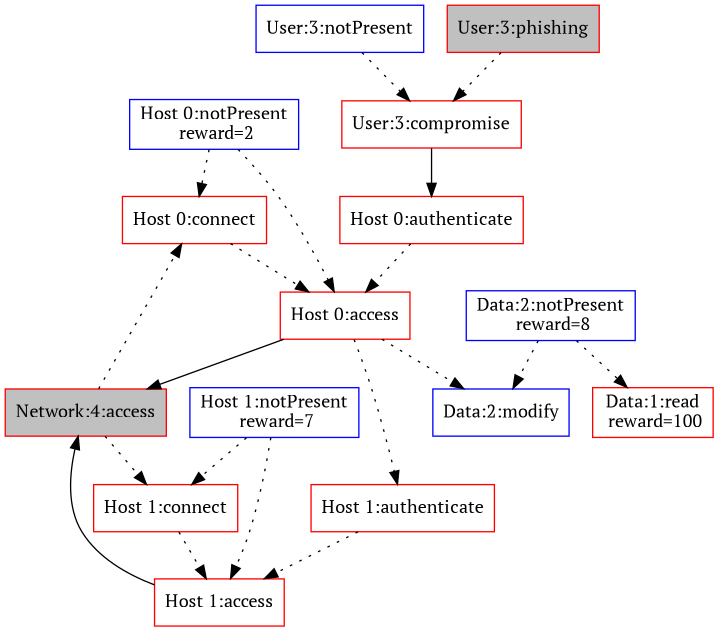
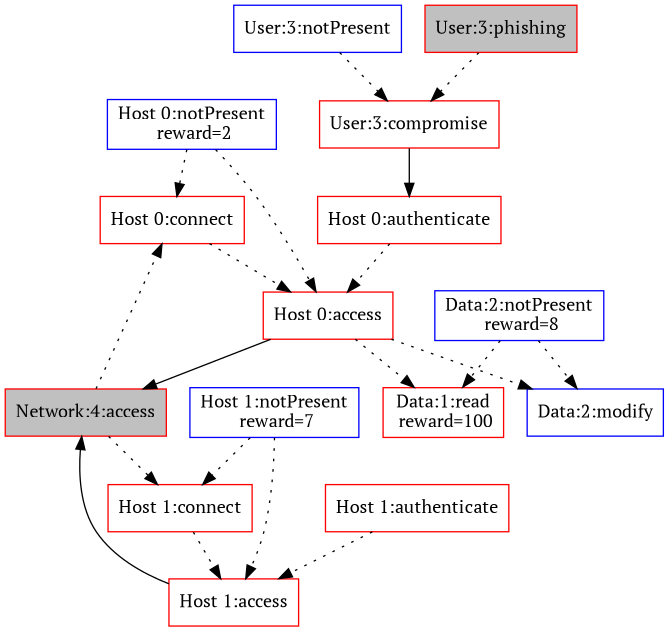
edge "Host 0:access" -> "Host 1:authenticate": now "Host 0:access" -> "Data:1:read reward=100"
